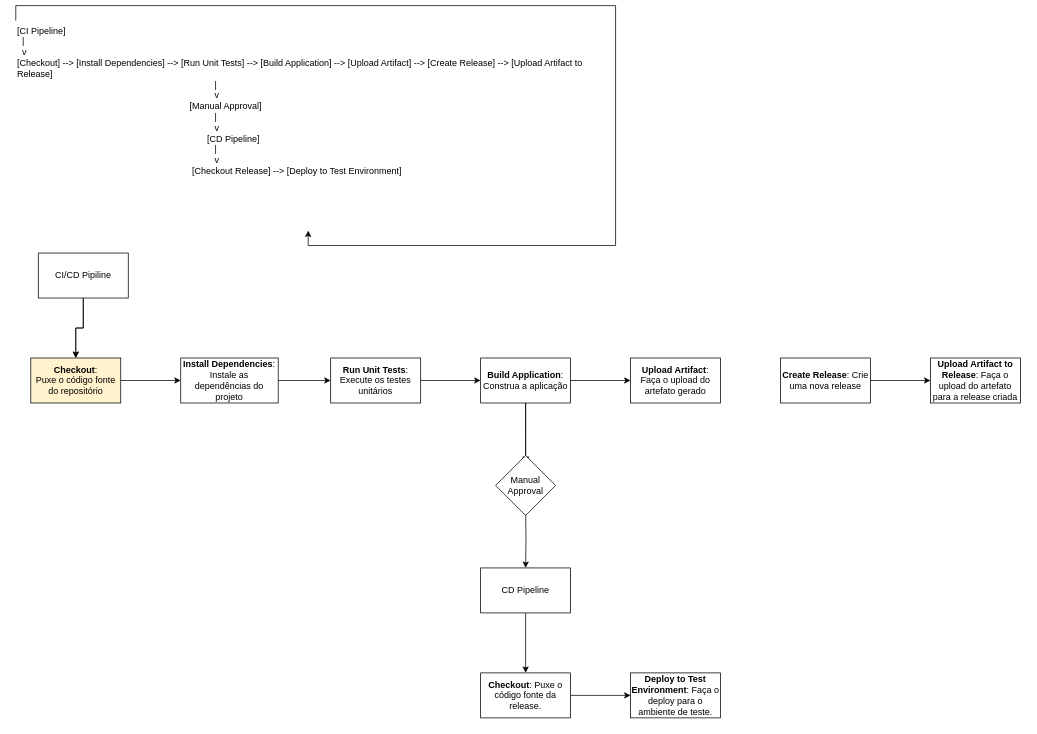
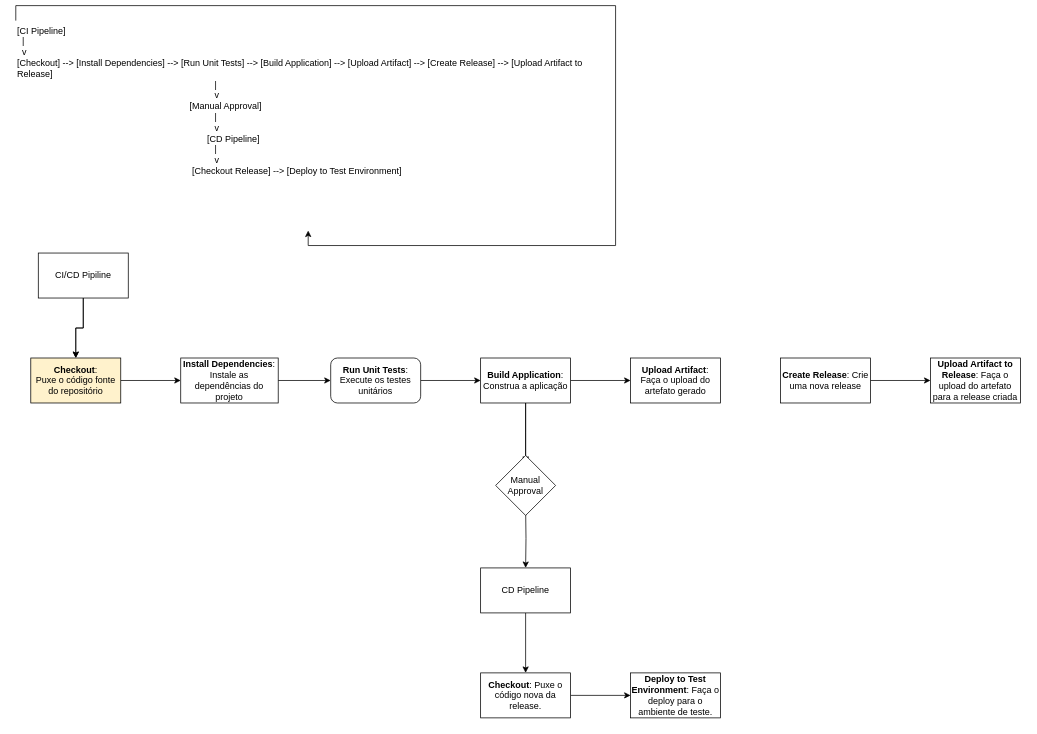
node "Run Unit Tests: Execute os testes unitários": shape rectangle -> rounded rectangle
node "Checkout: Puxe o código fonte da release.": label "Checkout: Puxe o código fonte da release." -> "Checkout: Puxe o código nova da release."
